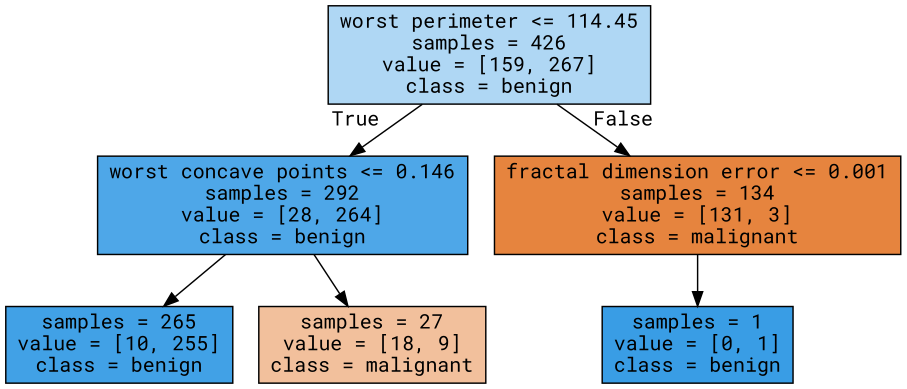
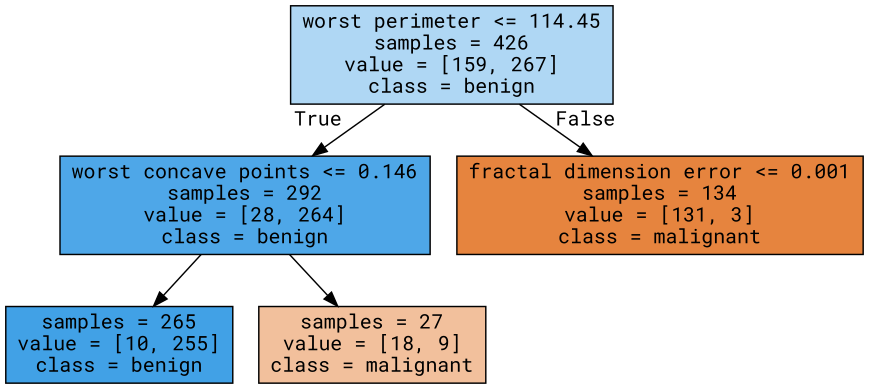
node "samples = 1 value = [0, 1] class = benign": removed
